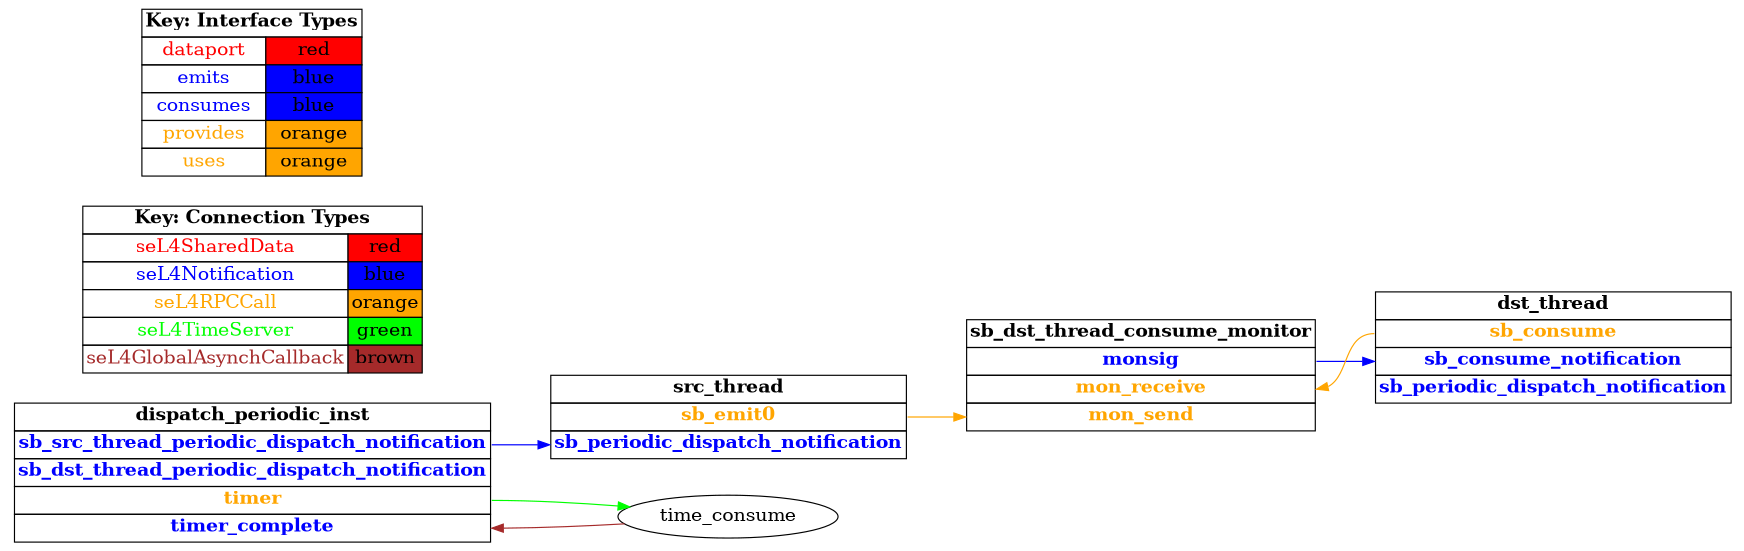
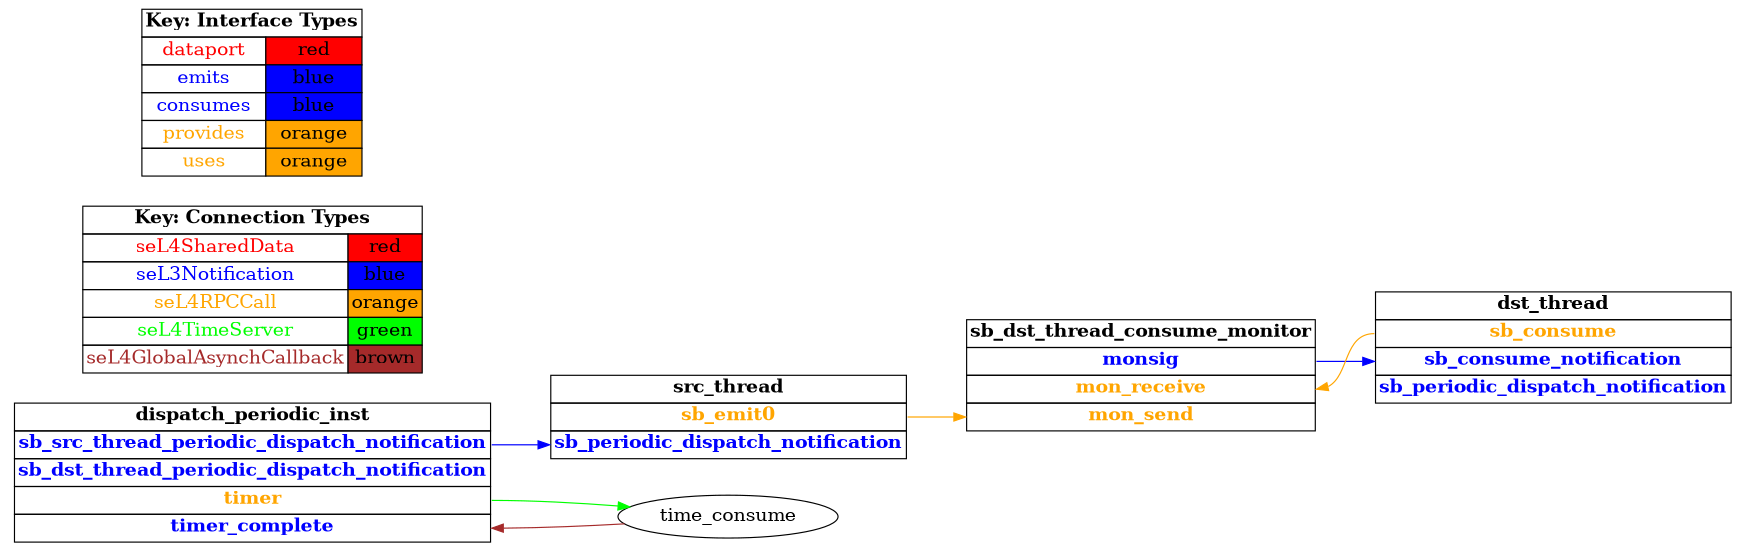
node "Key: Connection Types": text "seL4Notification" -> "seL3Notification"
